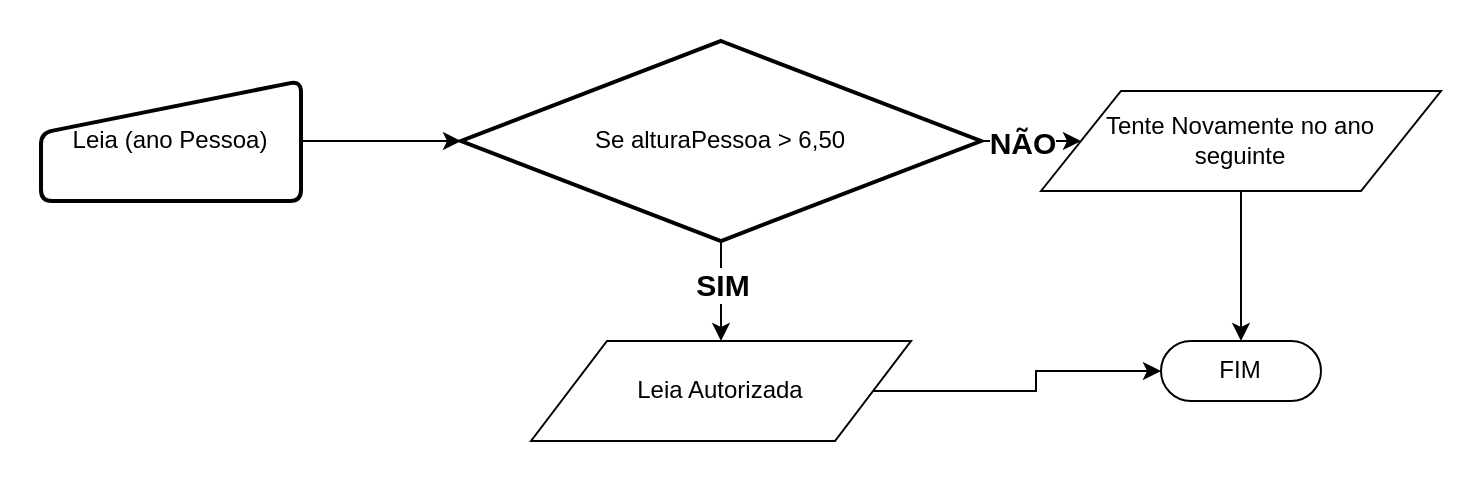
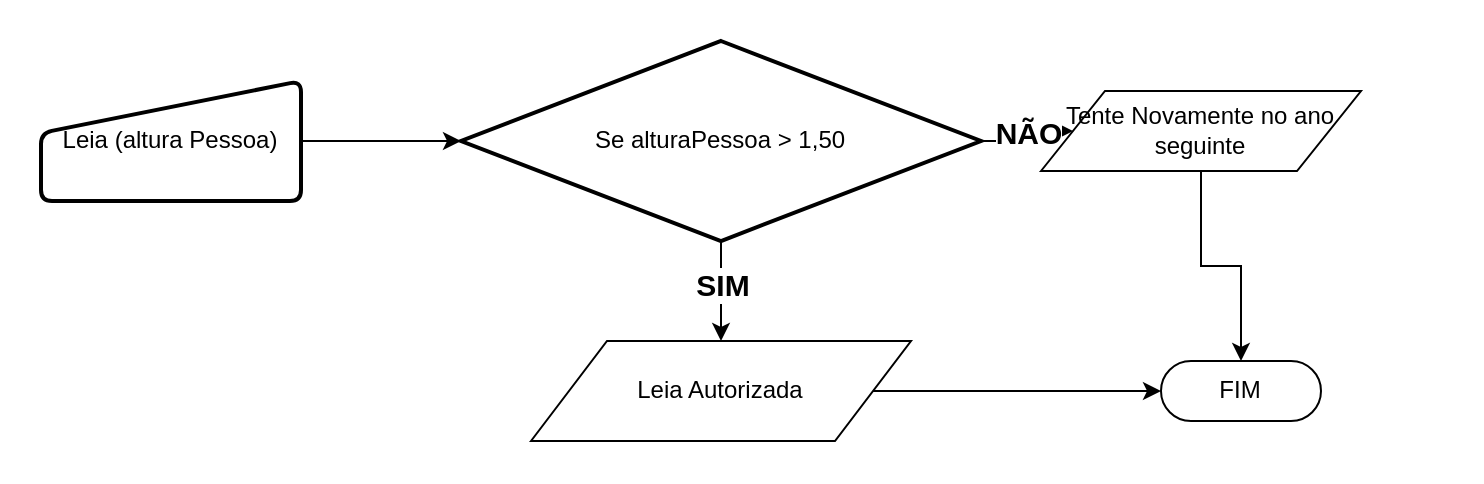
node "Leia (ano Pessoa)": label "Leia (ano Pessoa)" -> "Leia (altura Pessoa)"
node "Se alturaPessoa > 6,50": label "Se alturaPessoa > 6,50" -> "Se alturaPessoa > 1,50"
node "Tente Novamente no ano seguinte": size 400x100 -> 320x80
node "FIM": moved (1241, 371) -> (1241, 391)
